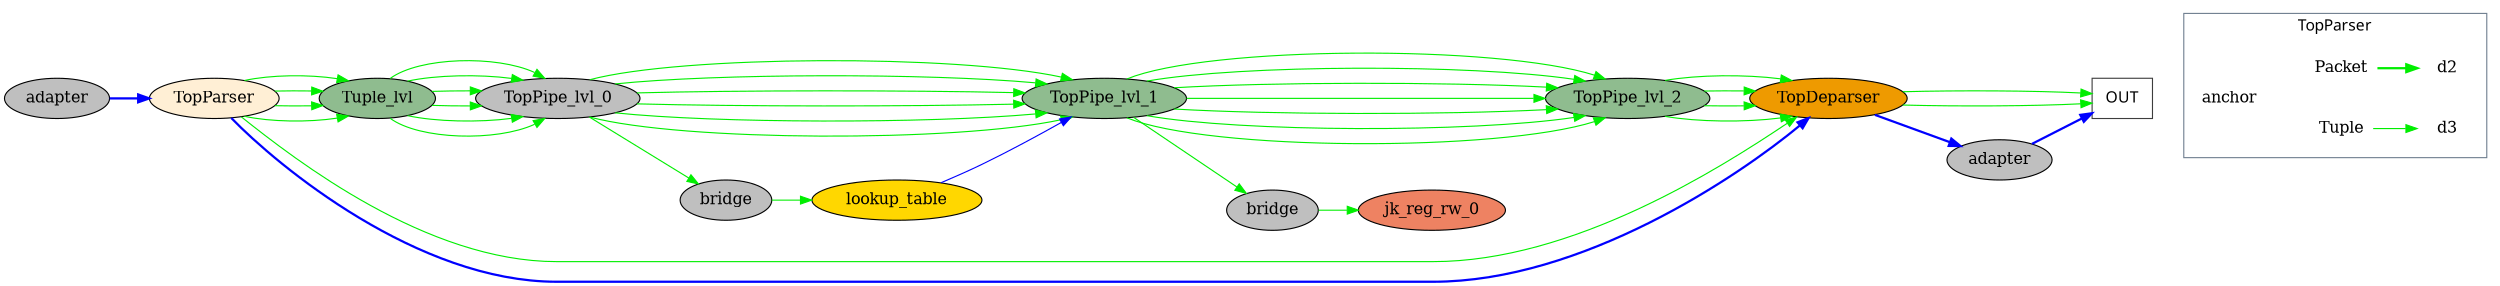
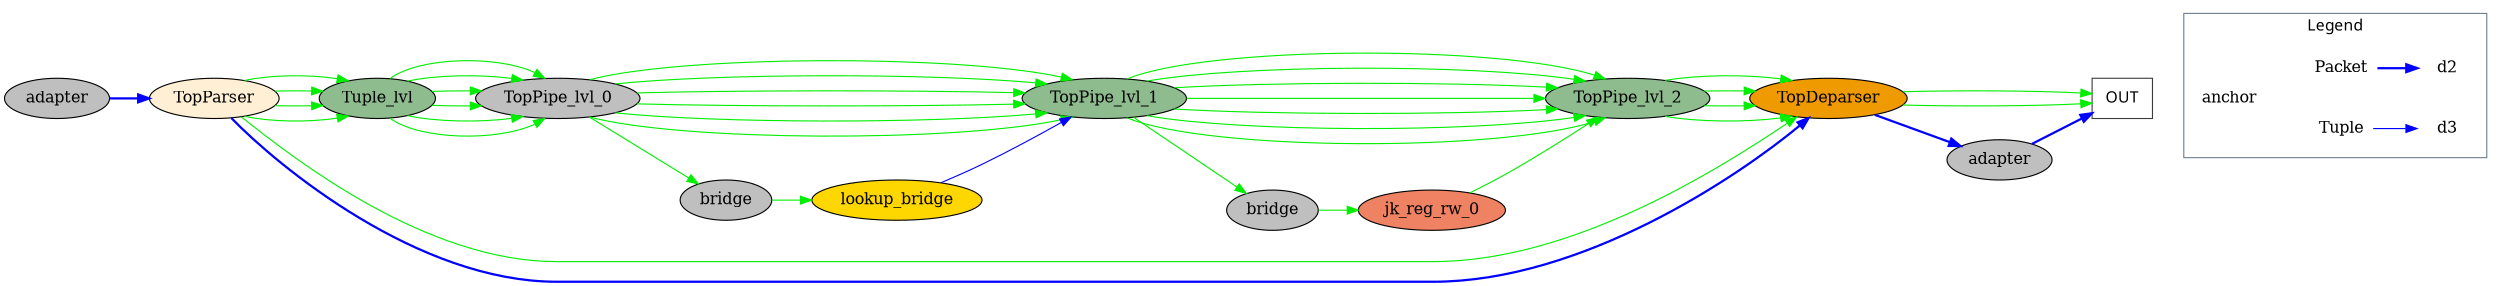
cluster "TopParser": label "TopParser" -> "Legend"
edge "Packet" -> "d2": color green2 -> blue
edge "Tuple" -> "d3": color green2 -> blue
edge "jk_reg_rw_0" -> "TopPipe_lvl_2": added
node "lookup_table": label "lookup_table" -> "lookup_bridge"
